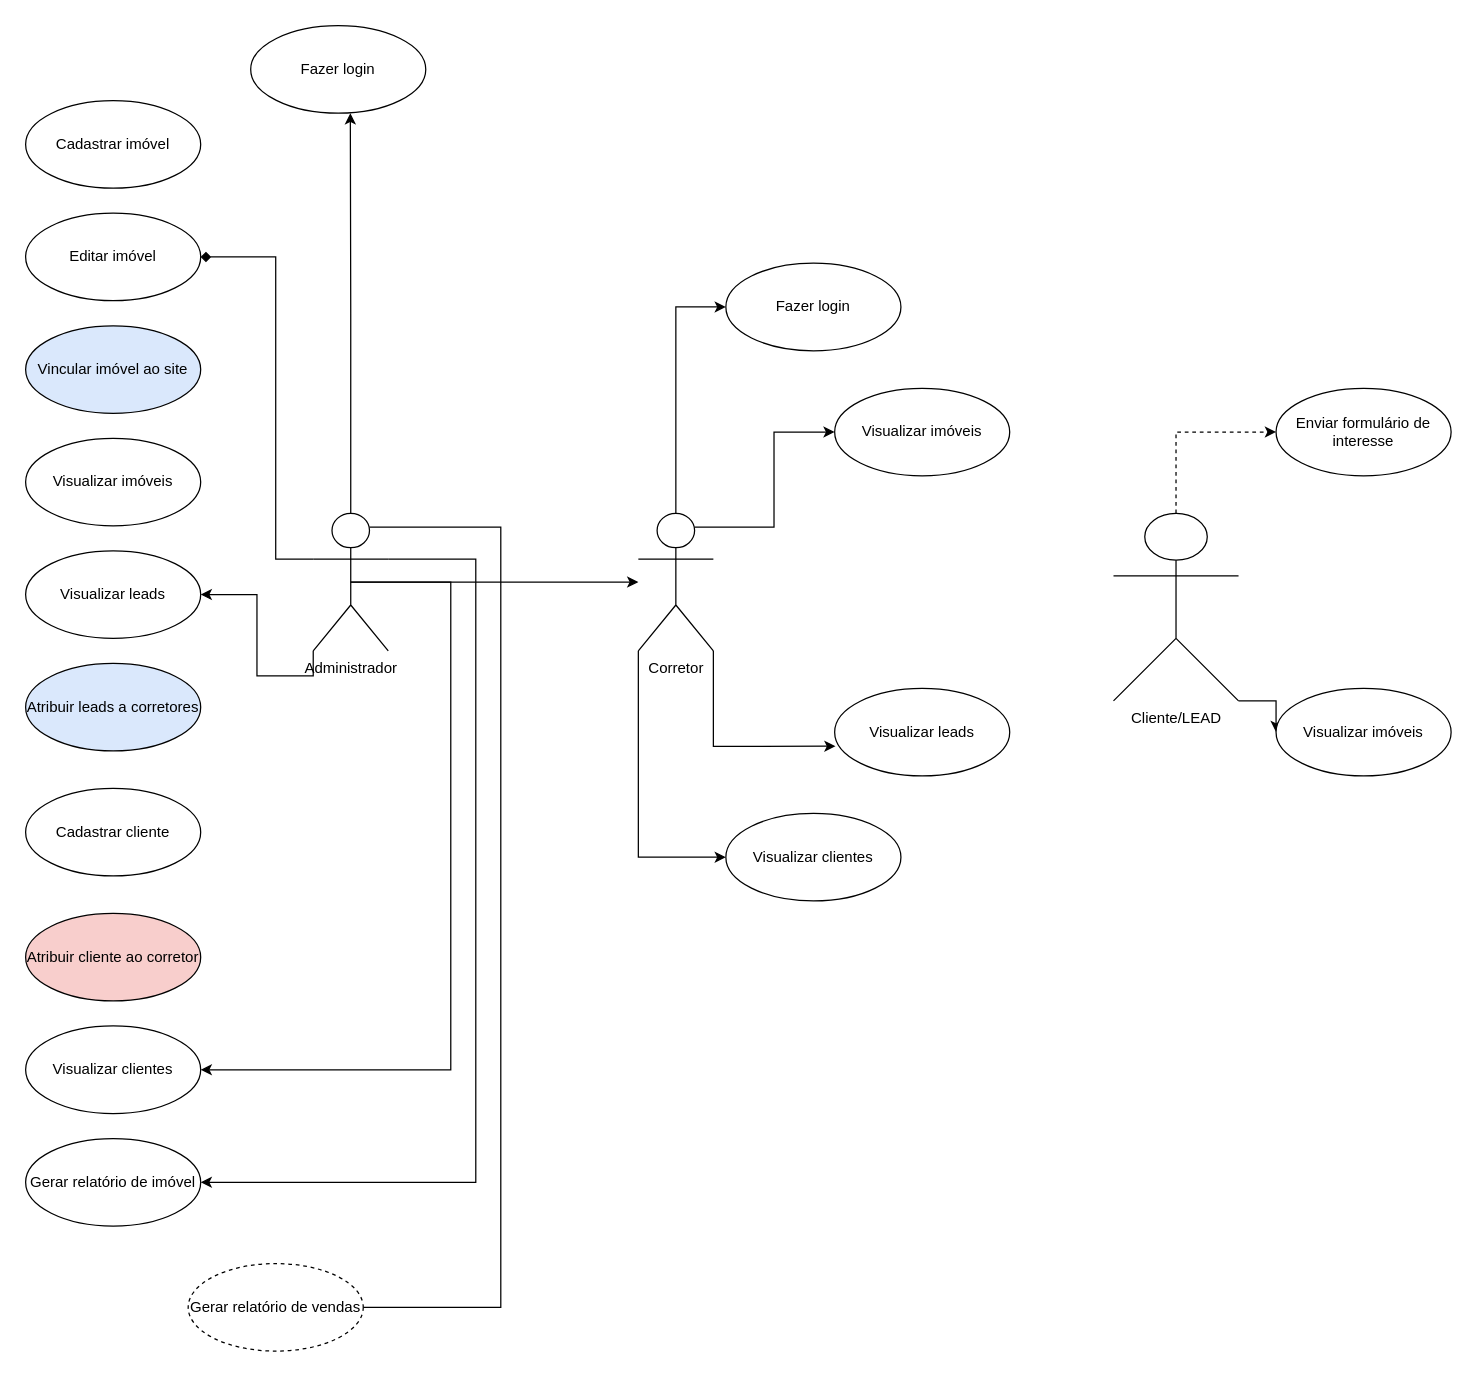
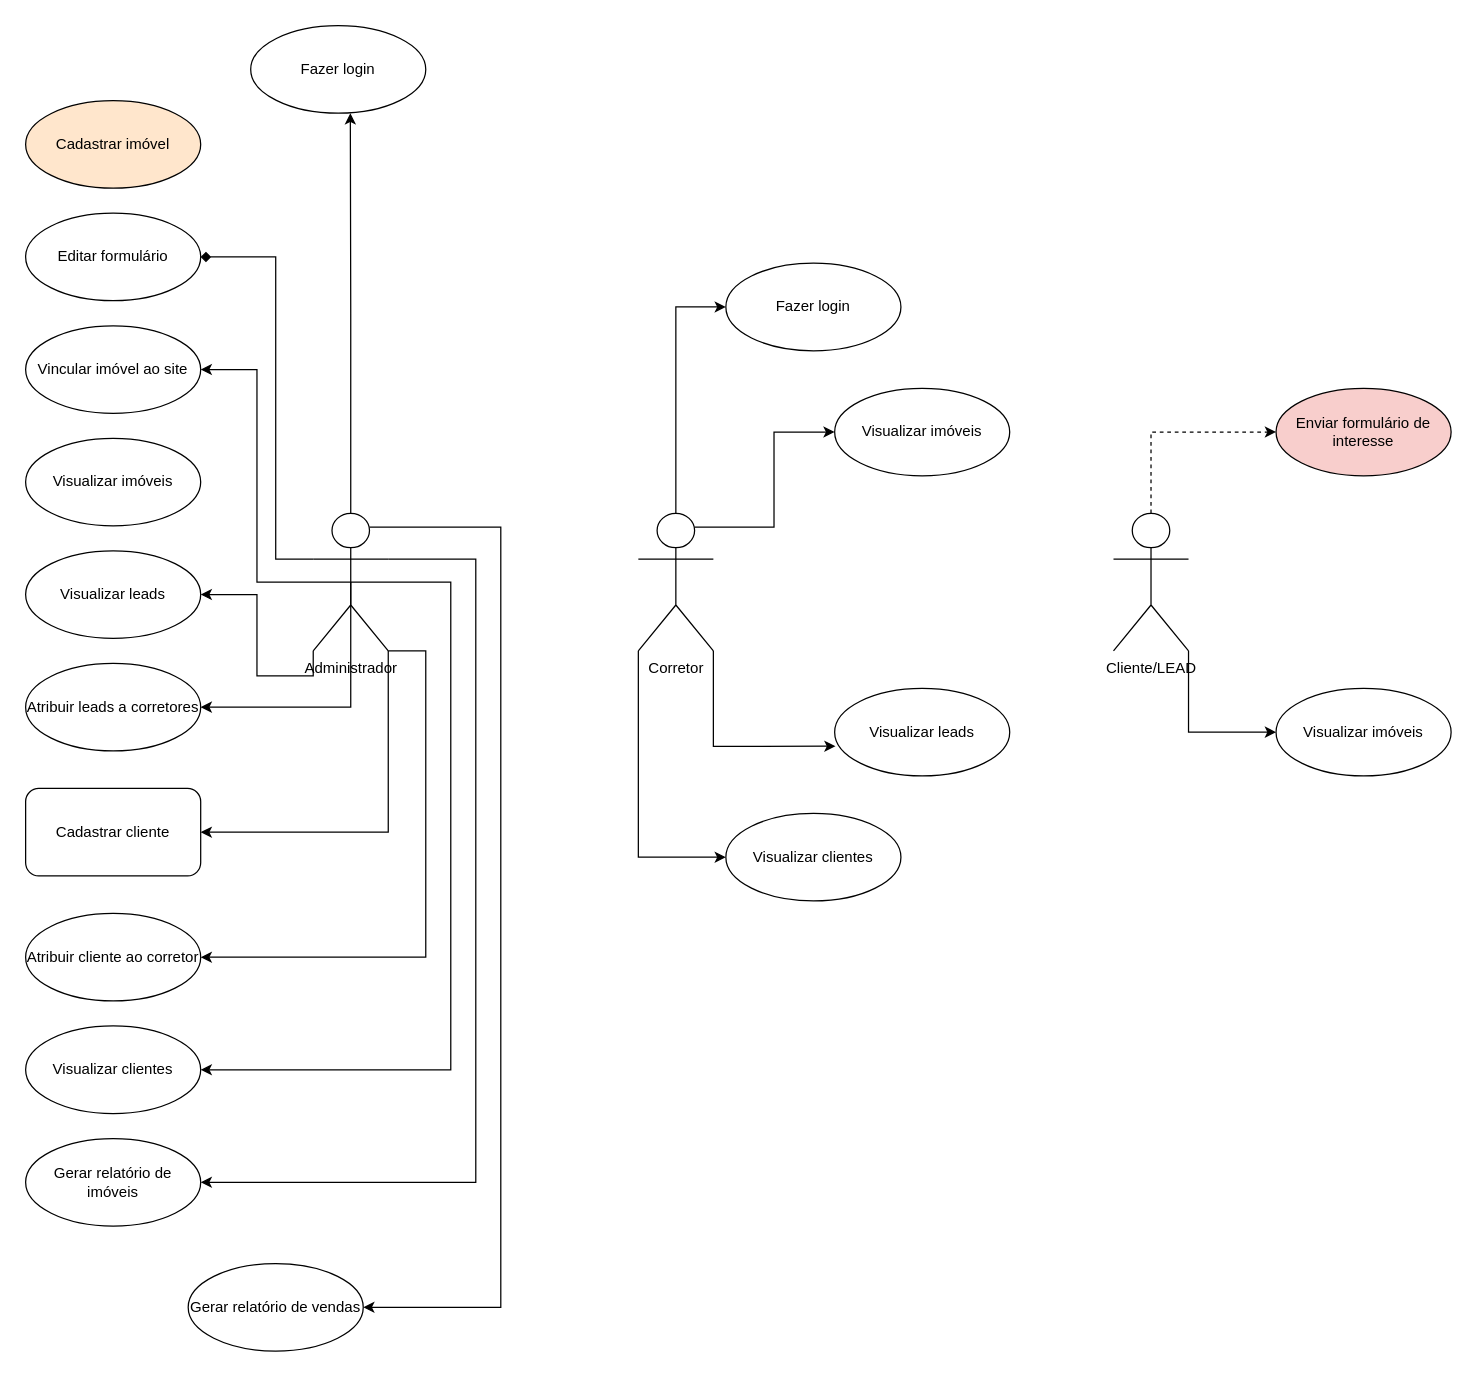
node "Cadastrar imóvel": fillcolor #ffffff -> #ffe6cc
node "Editar imóvel": label "Editar imóvel" -> "Editar formulário"
node "Vincular imóvel ao site": fillcolor #dae8fc -> #ffffff
node "Enviar formulário de interesse": fillcolor #ffffff -> #f8cecc
edge "Administrador" -> "Corretor": now "Administrador" -> "Vincular imóvel ao site"
node "Cliente/LEAD": size 125x188 -> 75x138
node "Atribuir leads a corretores": fillcolor #dae8fc -> #ffffff
edge "Administrador" -> "Atribuir leads a corretores": added
node "Cadastrar cliente": shape ellipse -> rounded rectangle
edge "Administrador" -> "Cadastrar cliente": added
edge "Administrador" -> "Atribuir cliente ao corretor": added
node "Atribuir cliente ao corretor": fillcolor #f8cecc -> #ffffff
node "Gerar relatório de imóvel": label "Gerar relatório de imóvel" -> "Gerar relatório de imóveis"
node "Gerar relatório de vendas": style dashed -> solid
edge "Administrador" -- "Gerar relatório de vendas": arrowhead none -> classic
